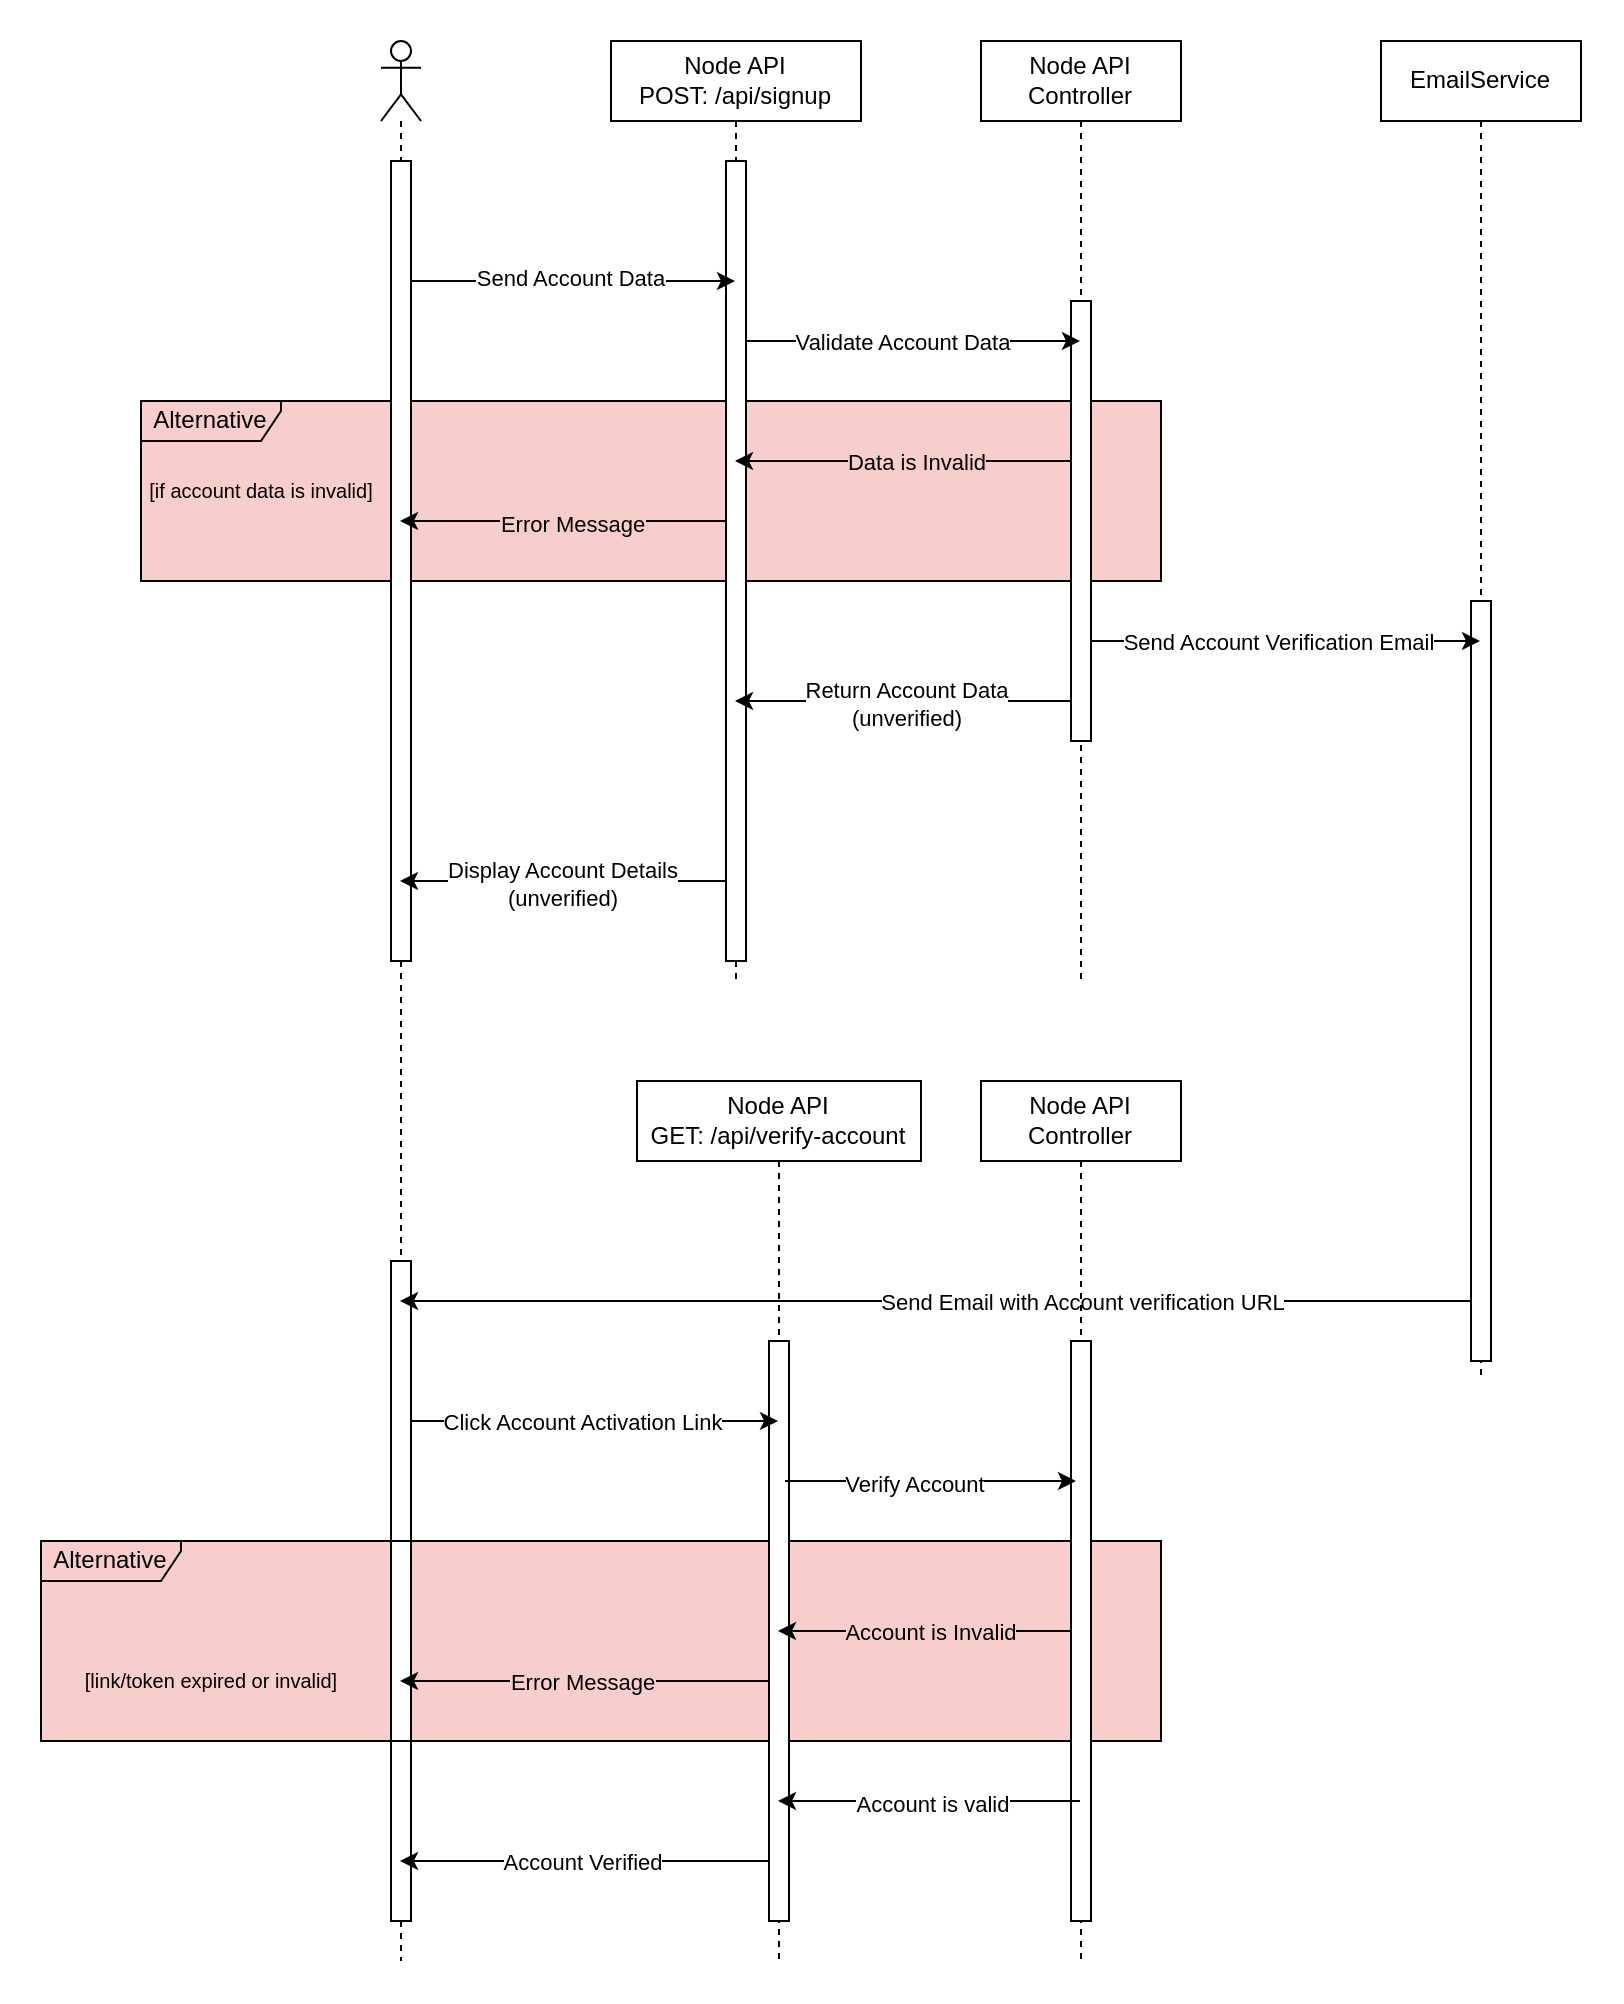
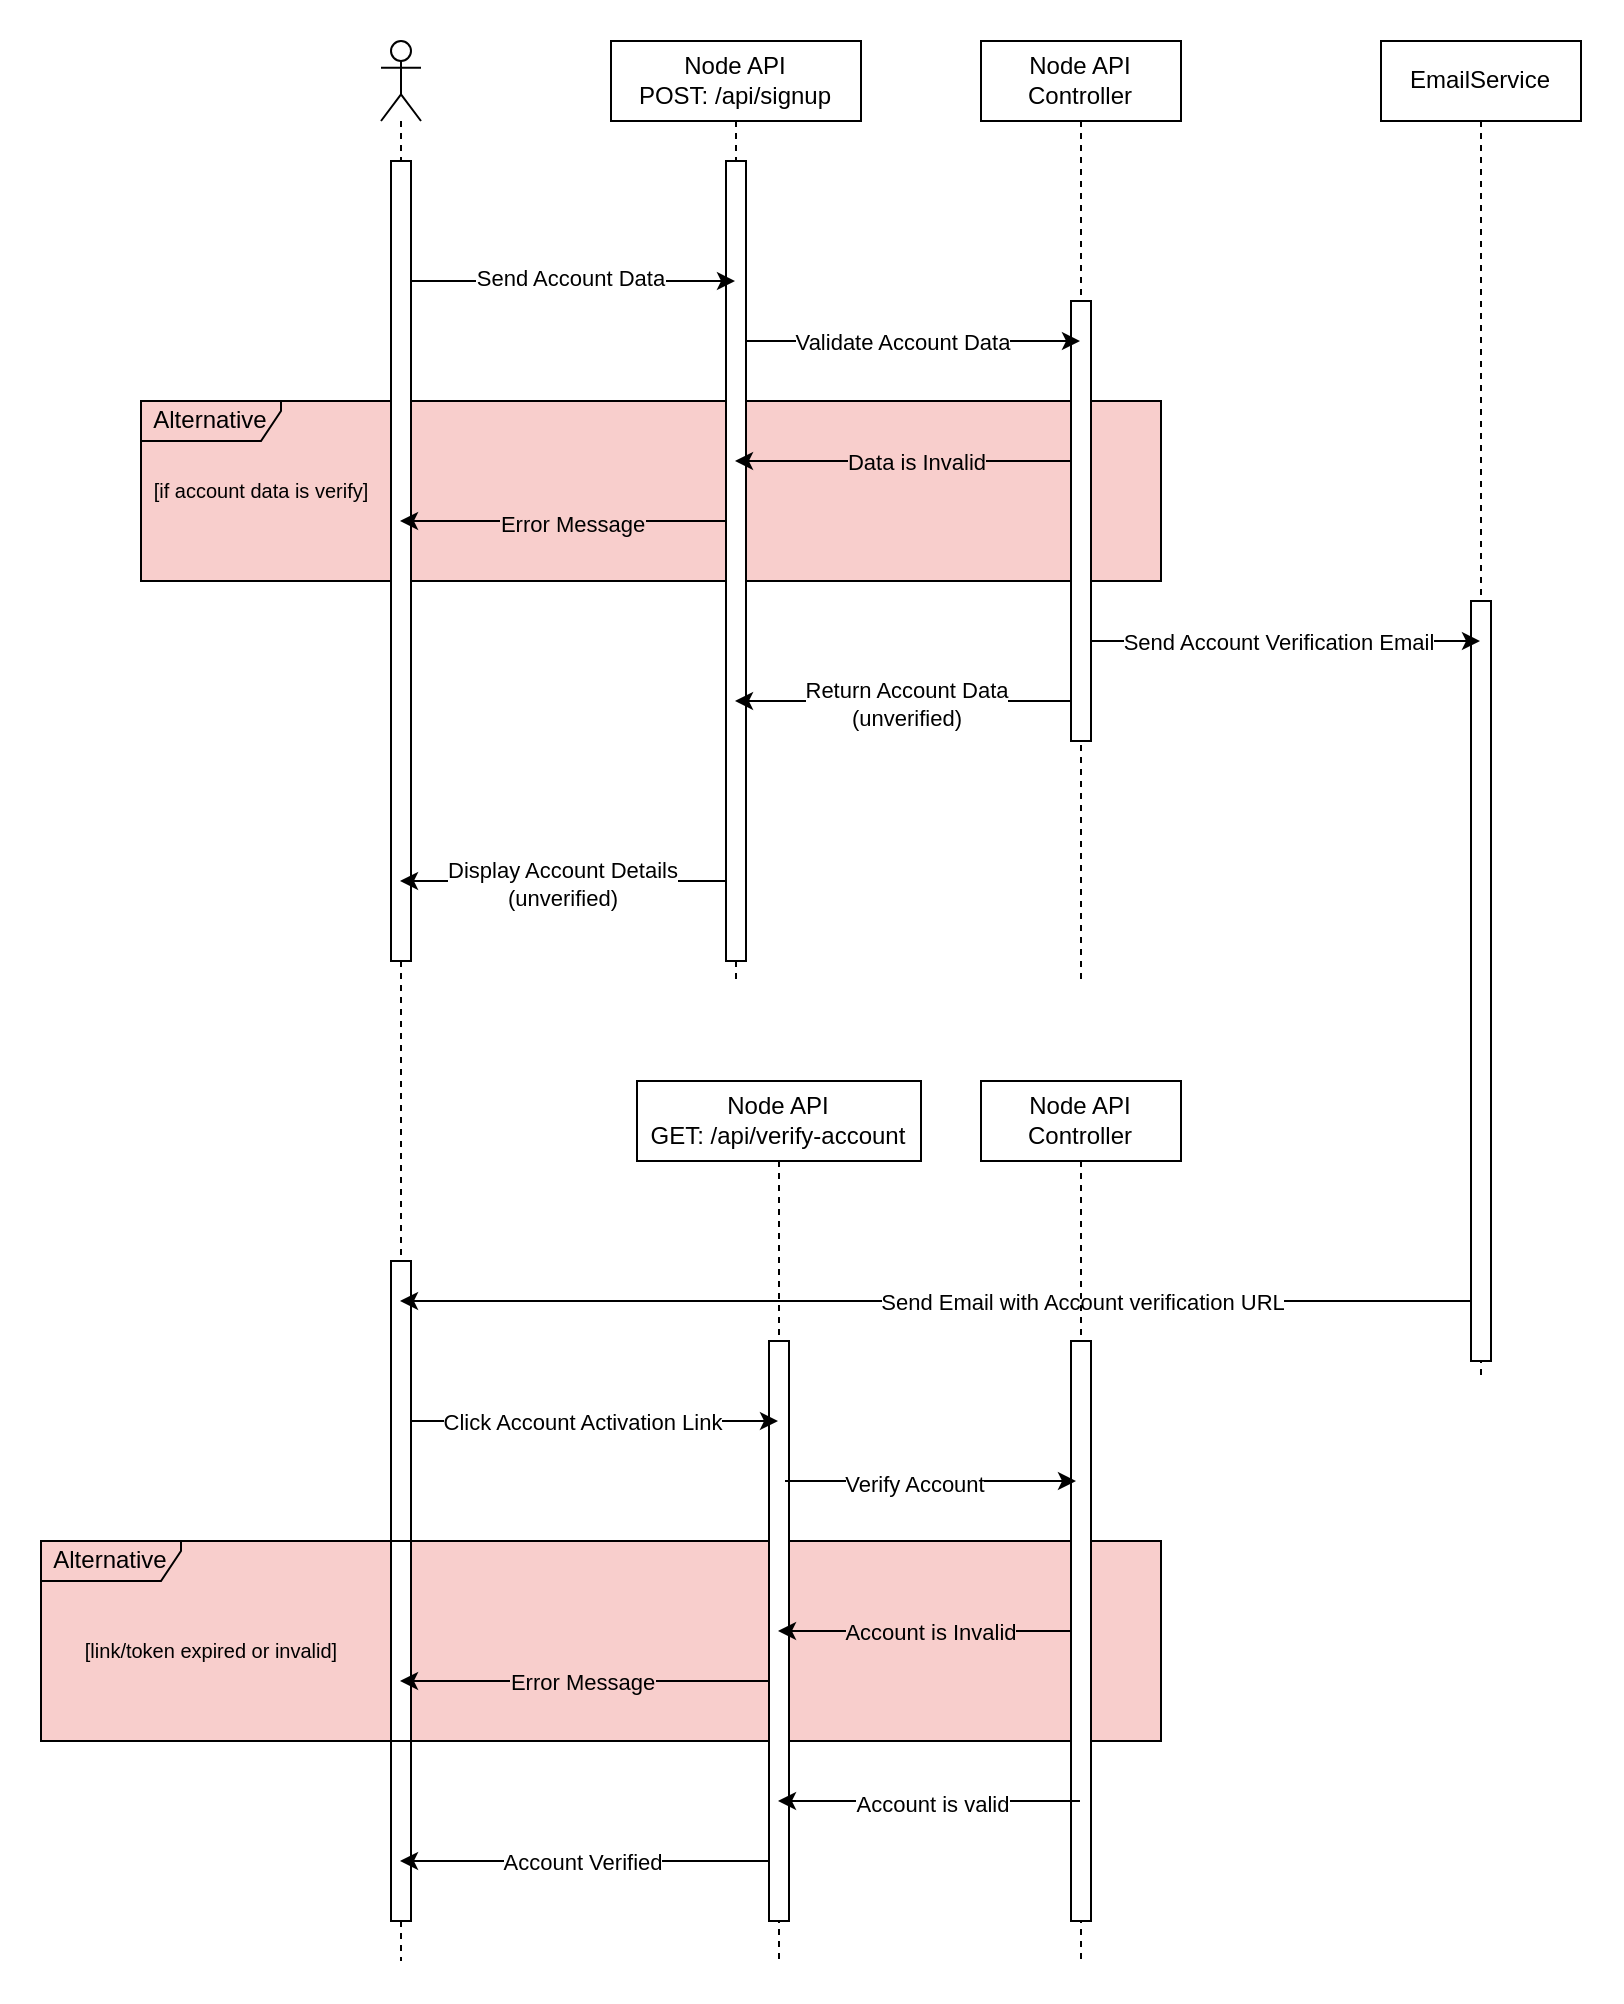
node "[if account data is invalid]": label "[if account data is invalid]" -> "[if account data is verify]"
node "[link/token expired or invalid]": moved (211, 1681) -> (211, 1651)
